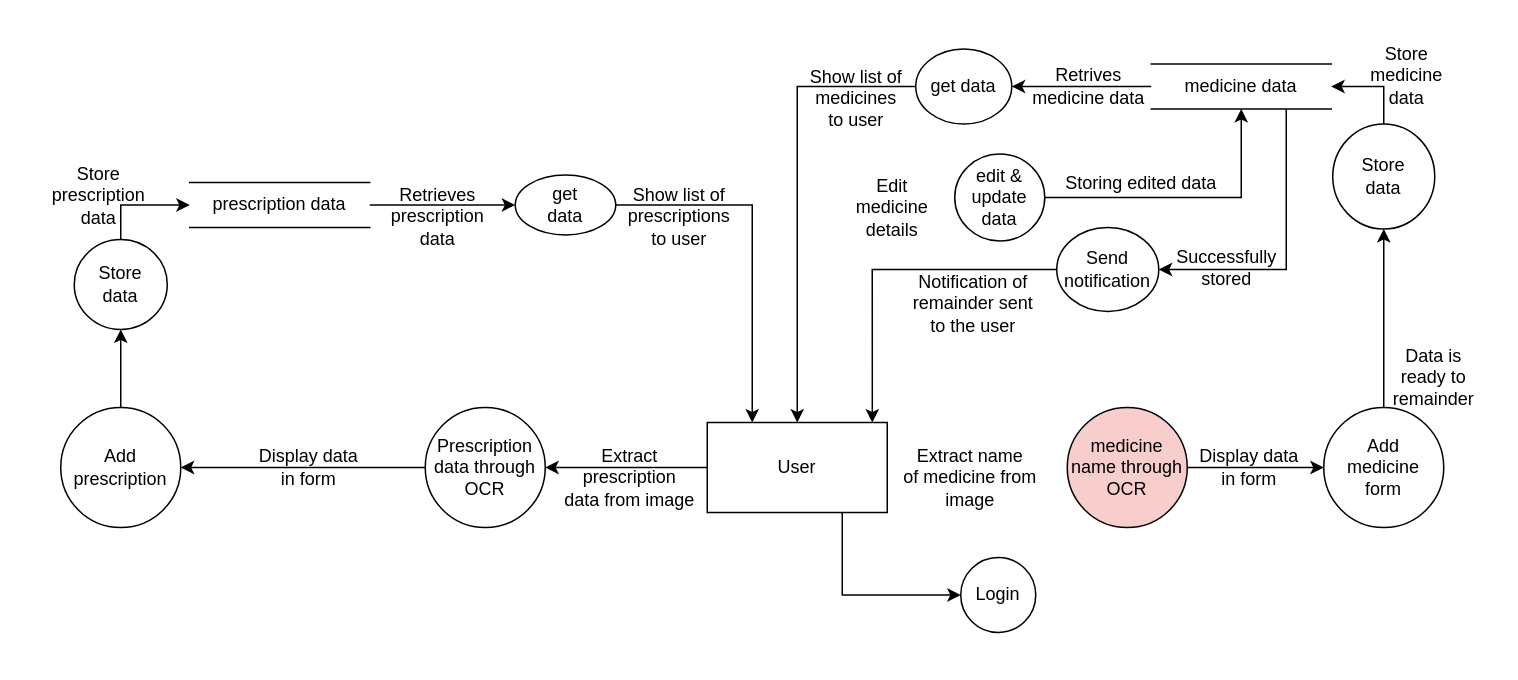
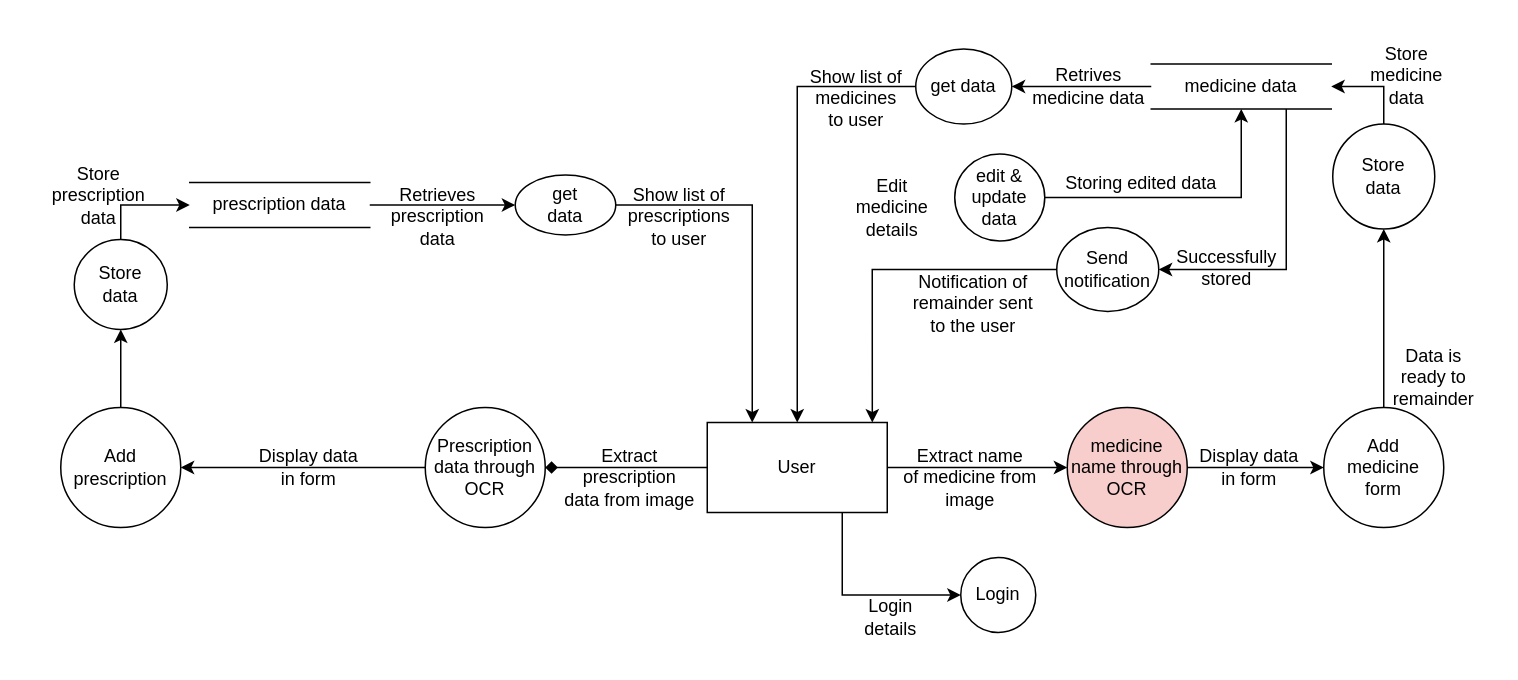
edge "User" -> "Prescription data through OCR": arrowhead classic -> diamond
edge "User" -> "medicine name through OCR": added
node "Login details": added
